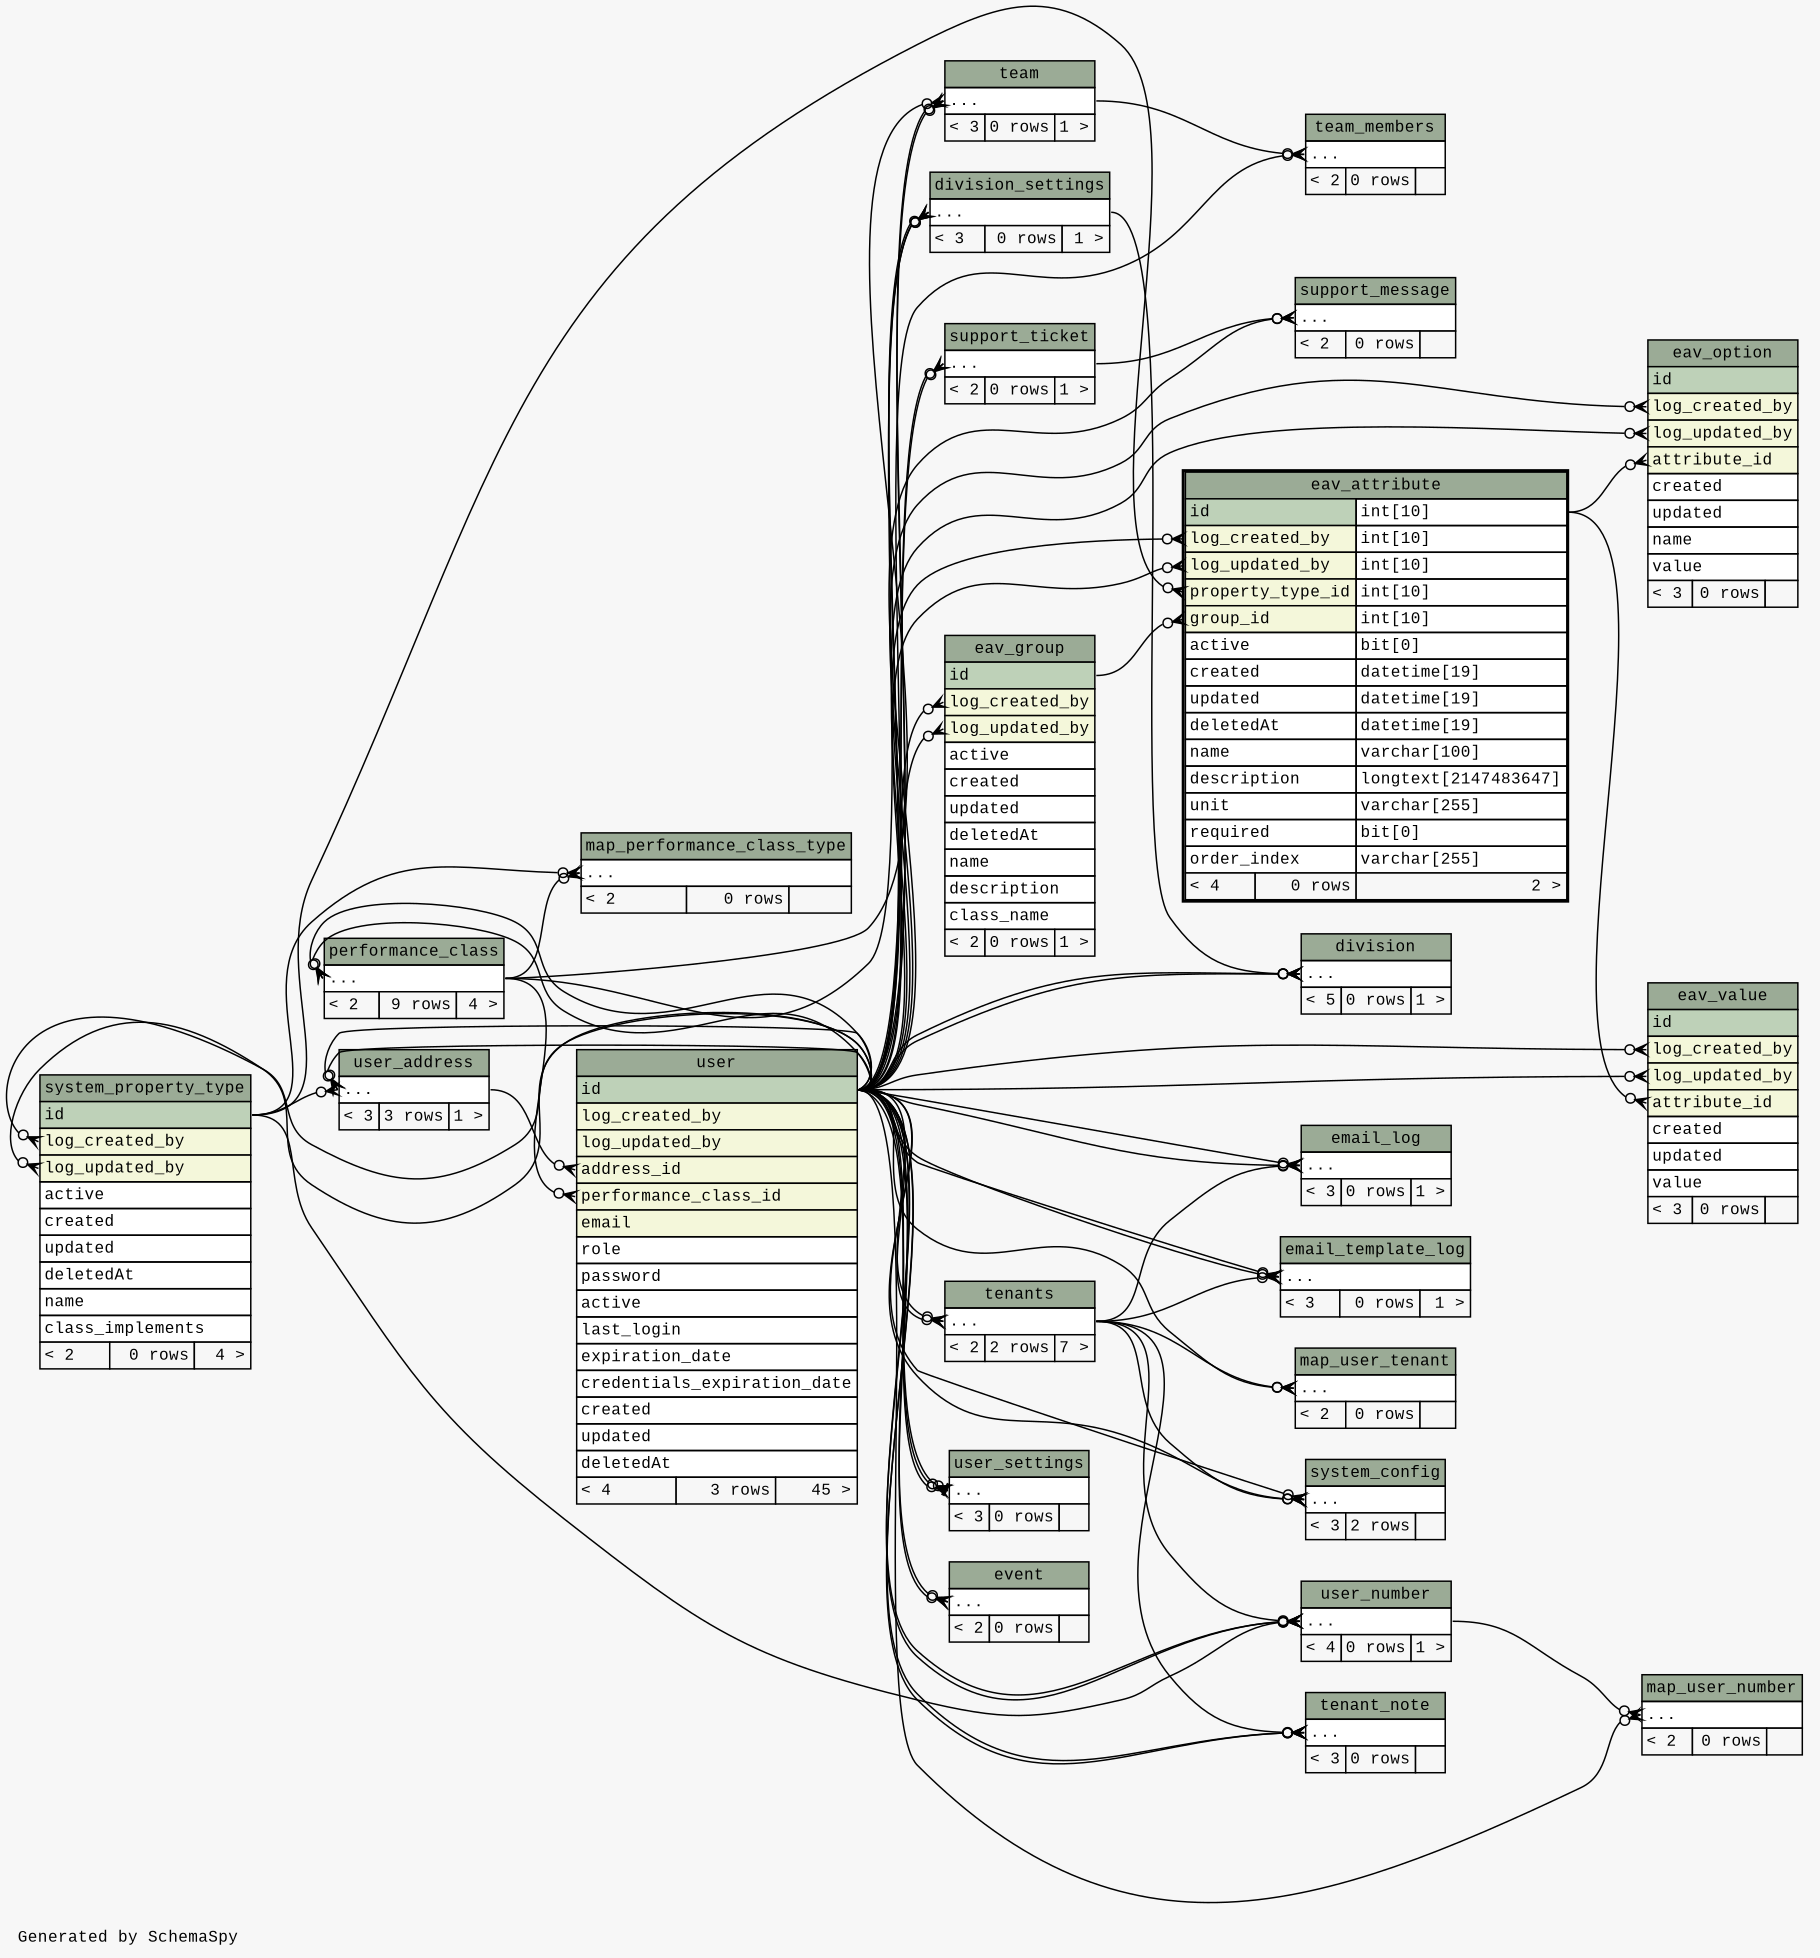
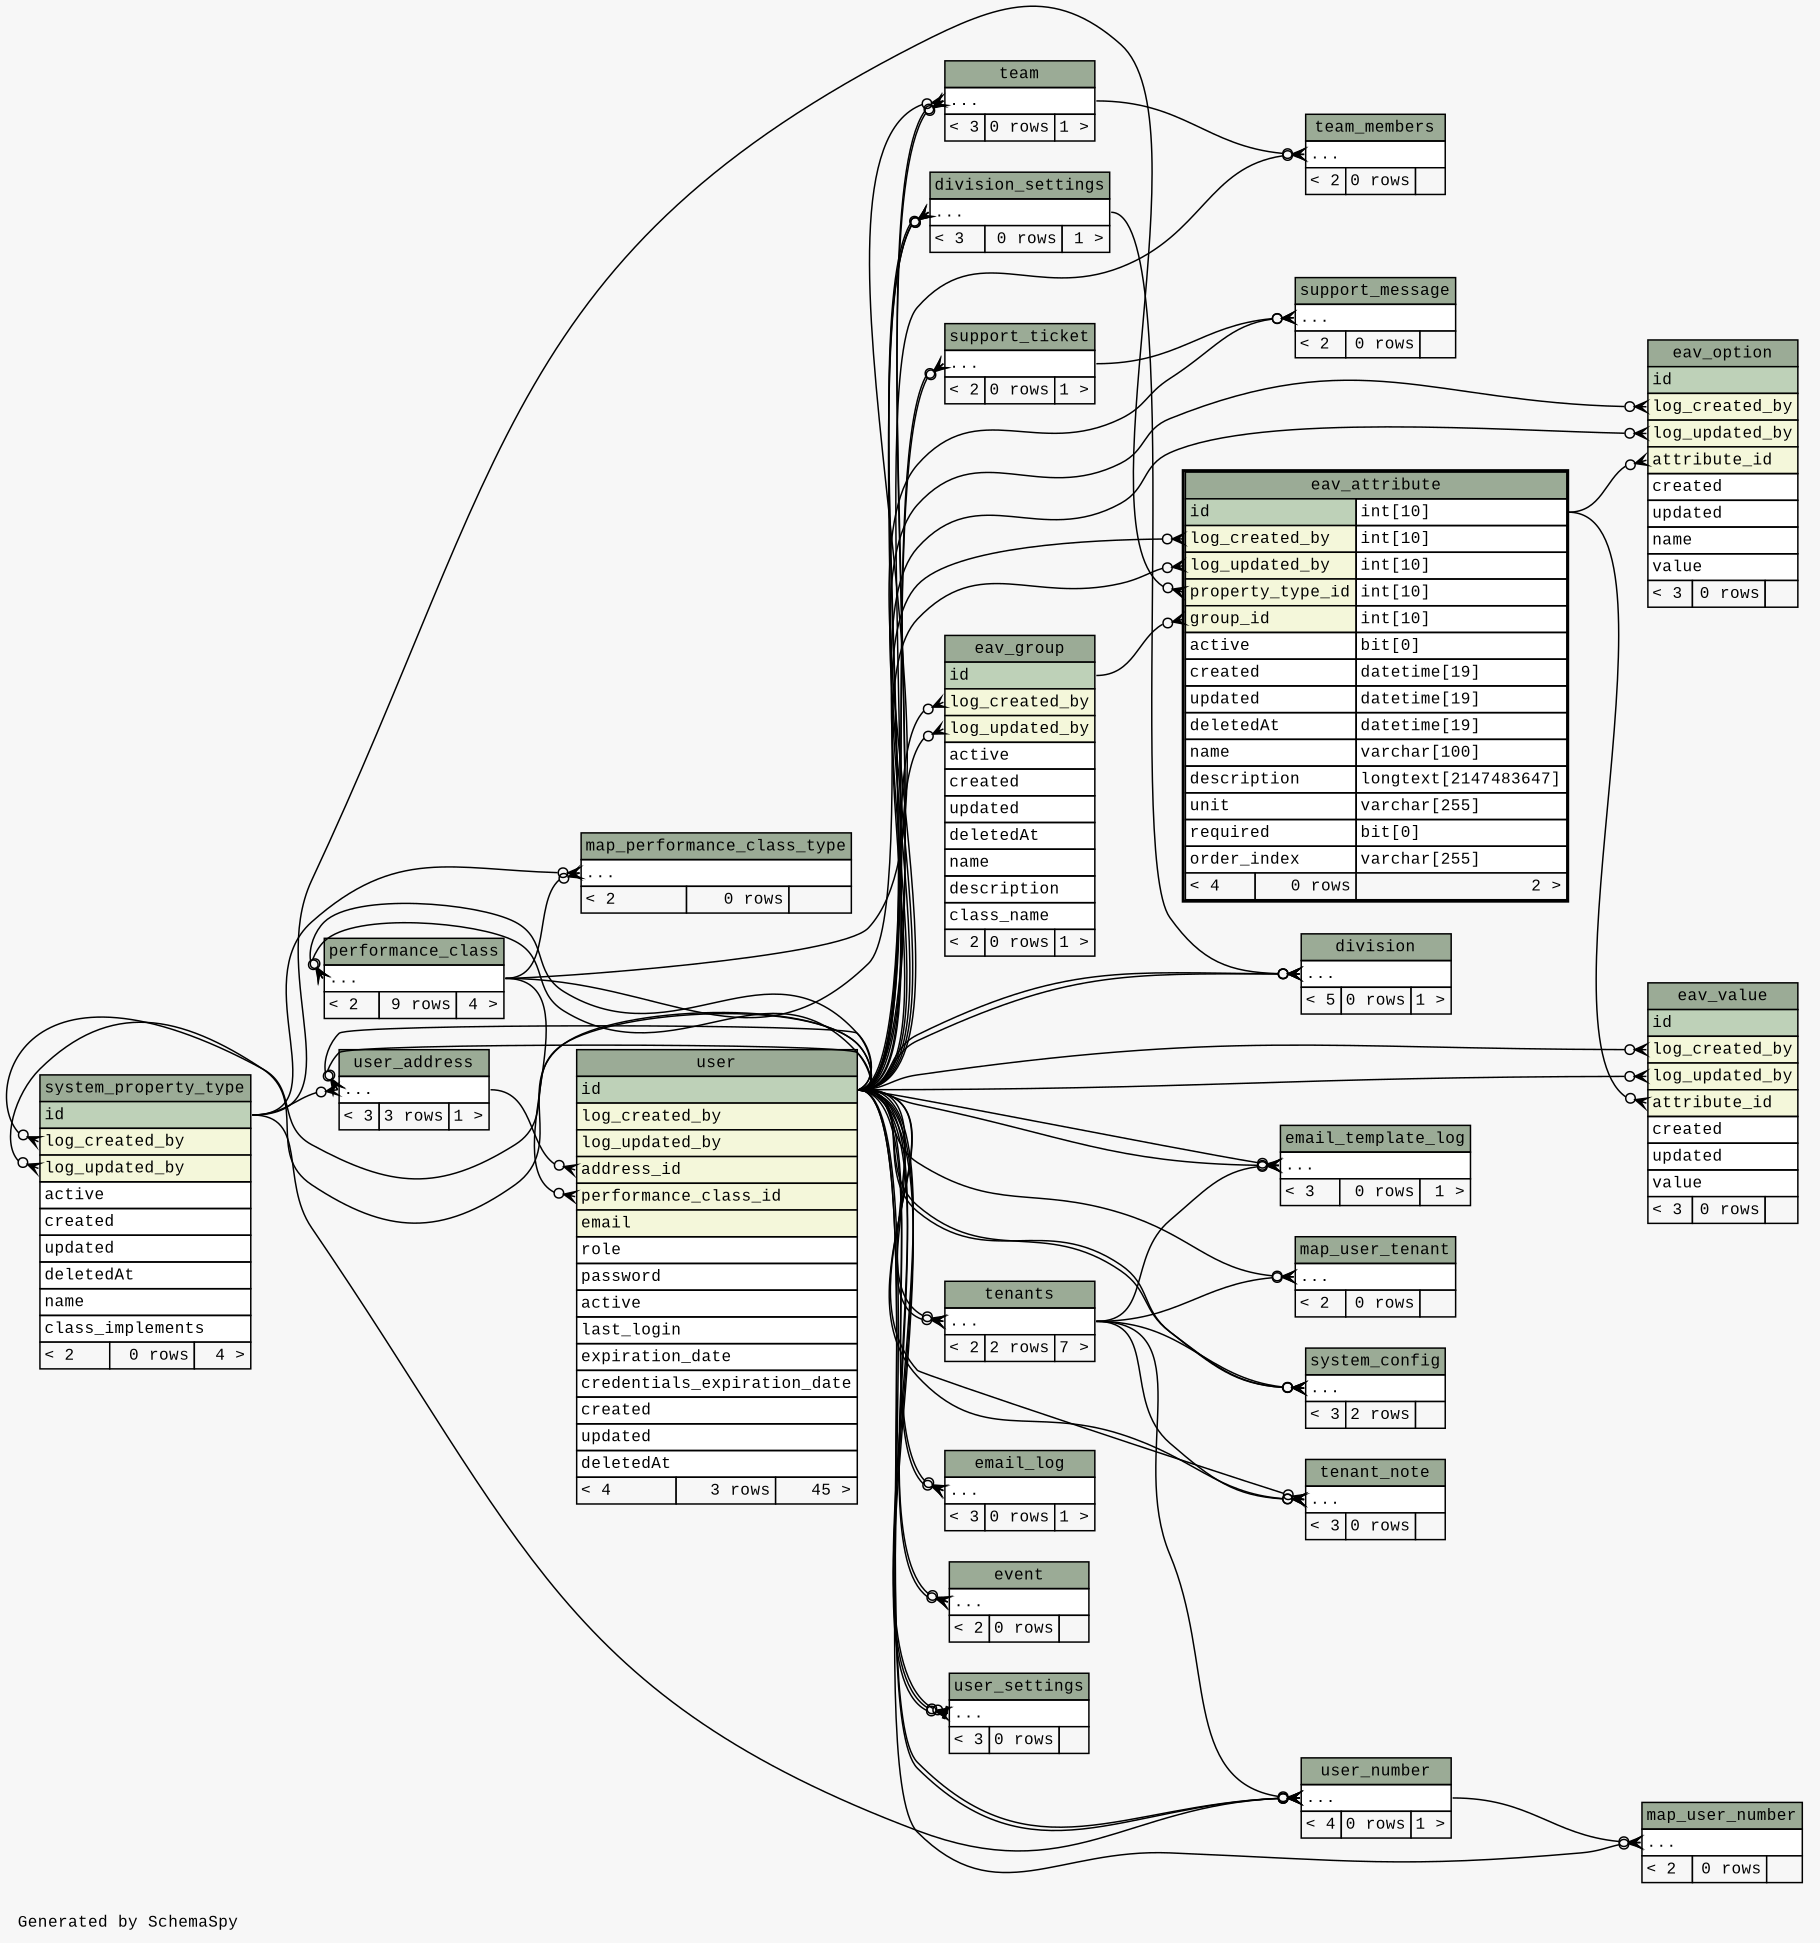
edge "tenants" -> "email_log": removed
